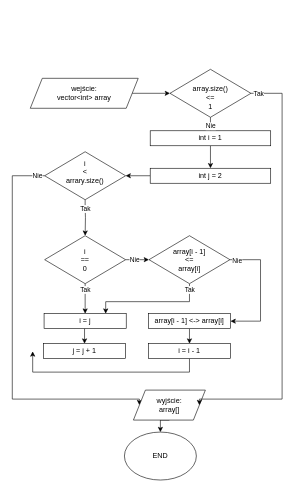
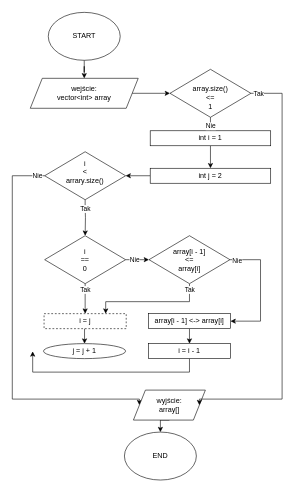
node "START": added
edge "START" -> "wejście: vector<int> array": added
node "i = j": style solid -> dashed
node "j = j + 1": shape rectangle -> ellipse
